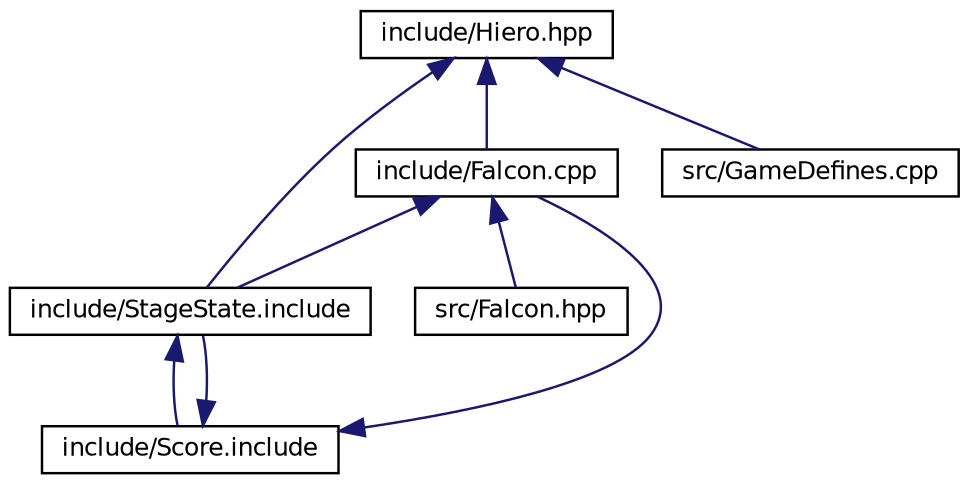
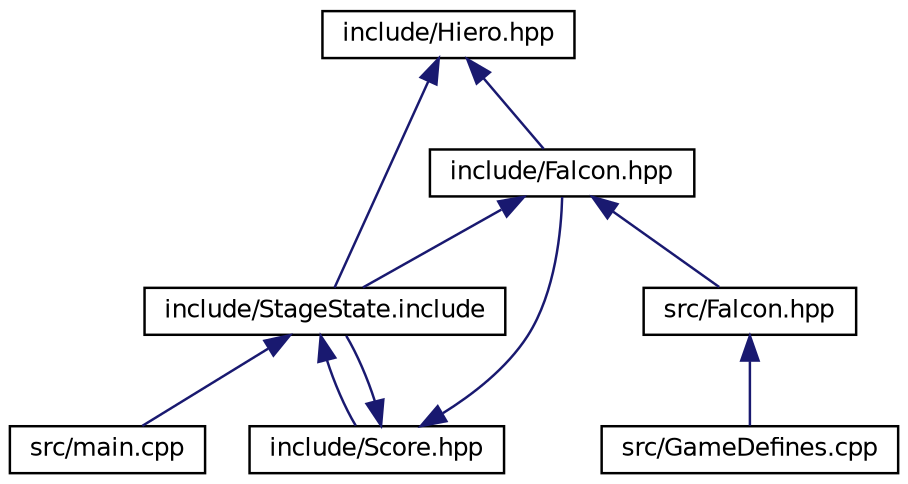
edge "src/GameDefines.cpp" -> "include/Hiero.hpp": now "src/GameDefines.cpp" -> "src/Falcon.hpp"
node "include/Falcon.cpp": label "include/Falcon.cpp" -> "include/Falcon.hpp"
node "src/main.cpp": added
node "include/Score.include": label "include/Score.include" -> "include/Score.hpp"
